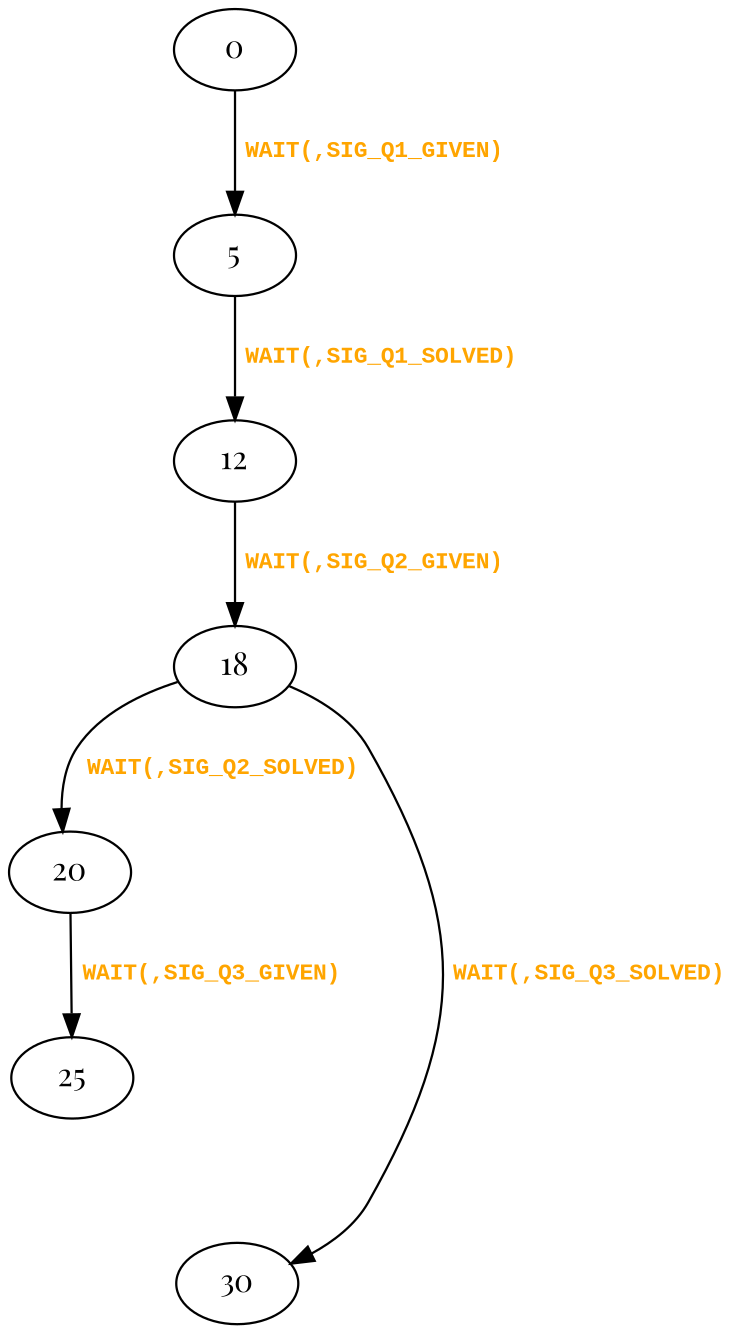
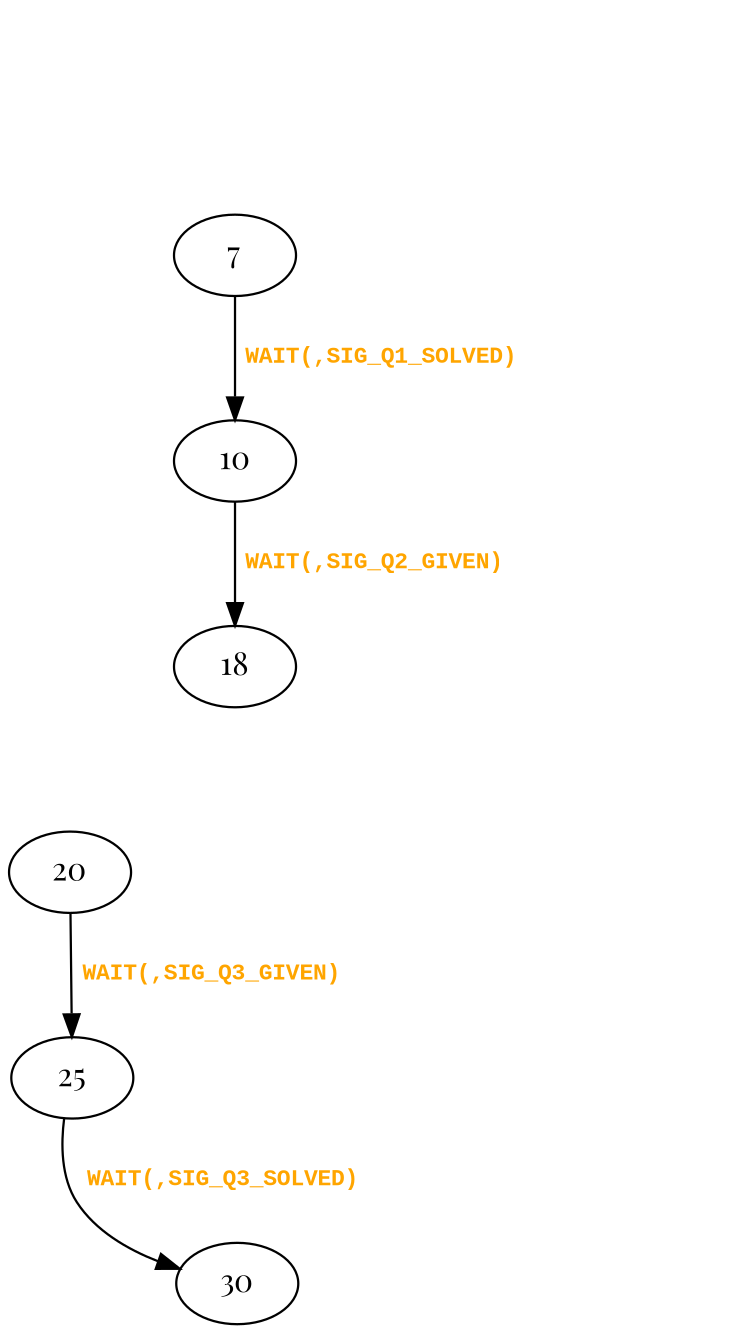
node "0": removed
node "5": label "5" -> "7"
node "12": label "12" -> "10"
edge "18" -> "20": removed, label "WAIT(,SIG_Q2_SOLVED)"
edge "18" -> "30": now "25" -> "30"
